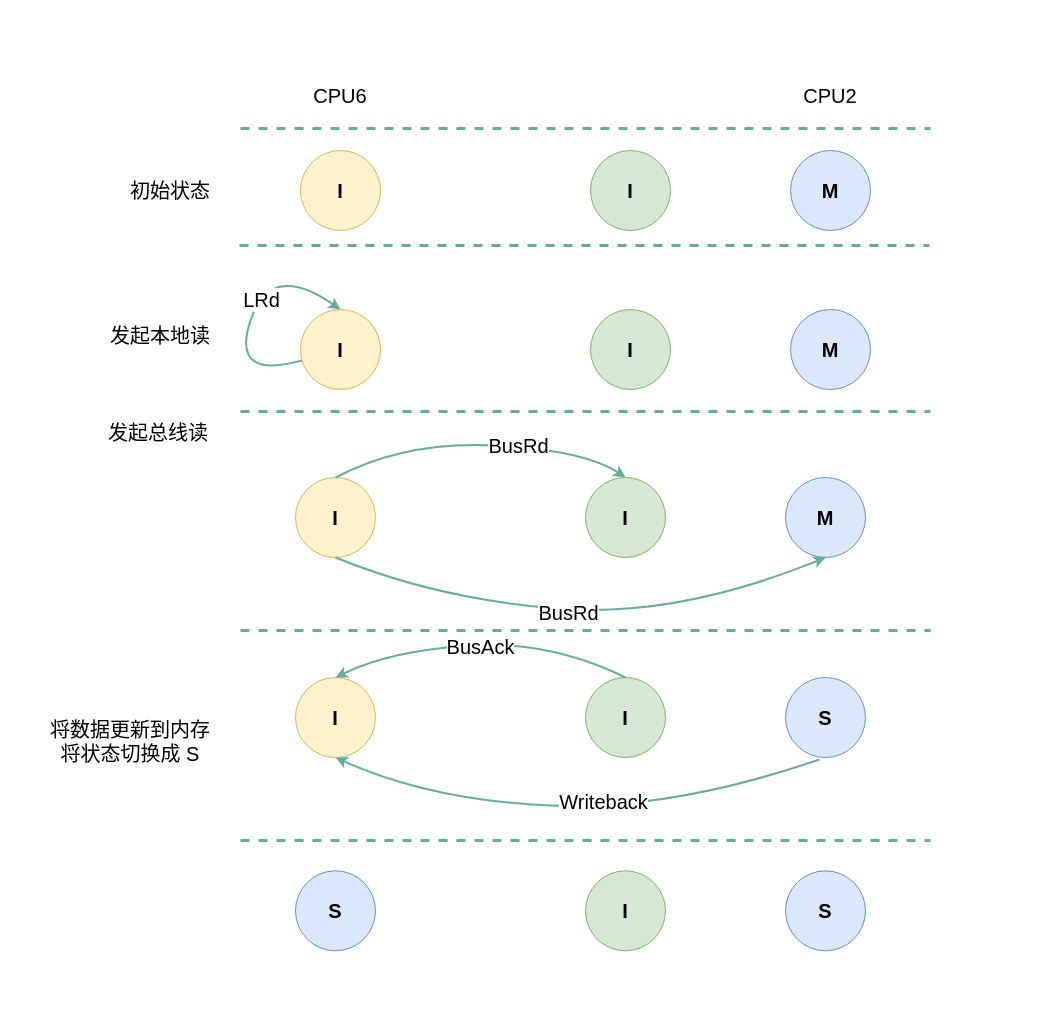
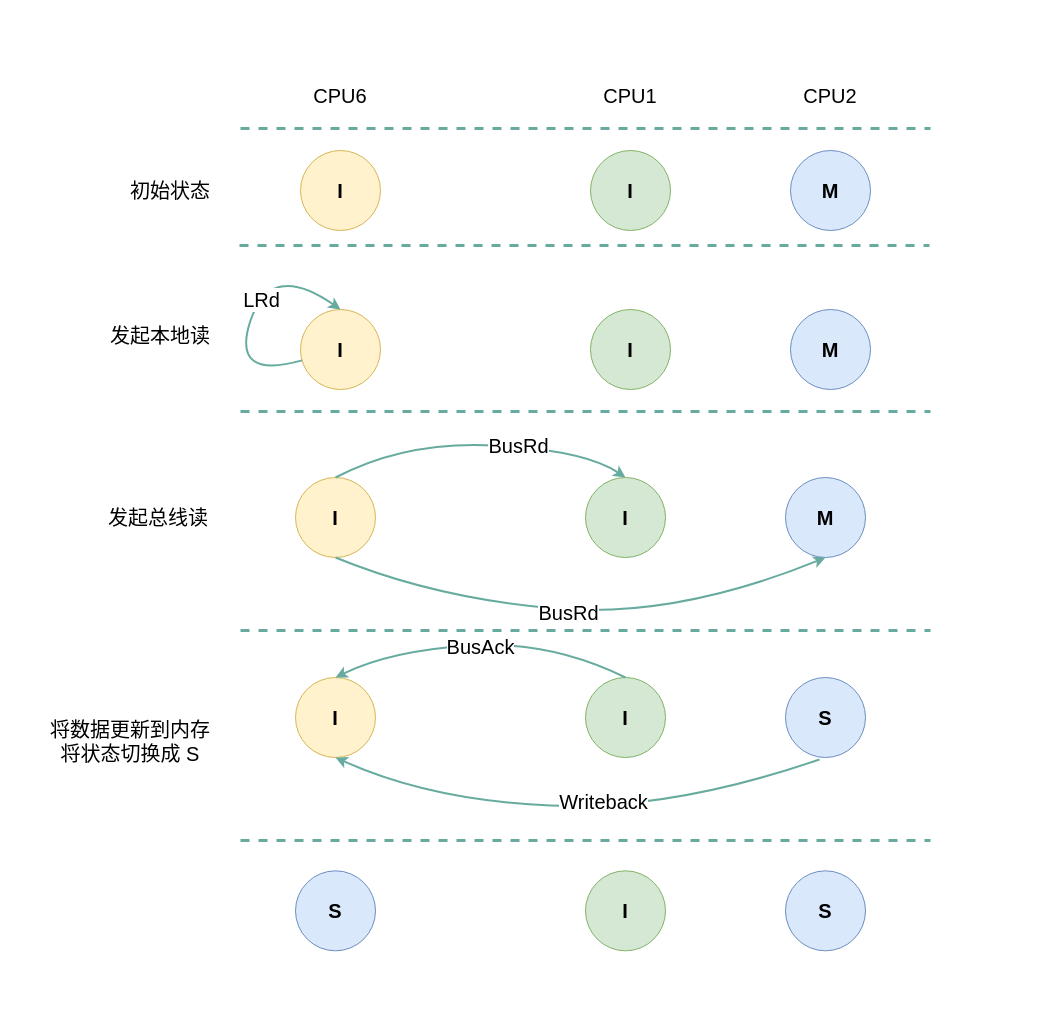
node "CPU1": added
node "发起总线读": moved (159, 433) -> (159, 518)
